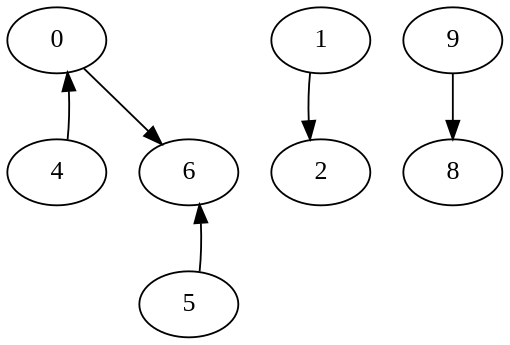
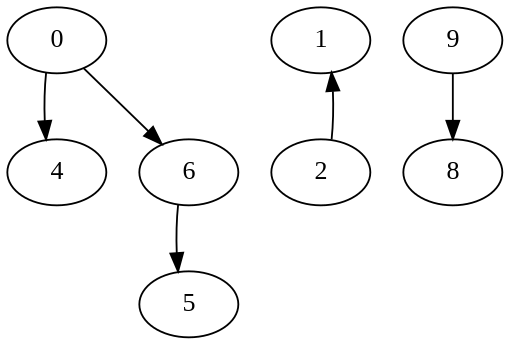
edge "1" -> "2": reversed
edge "4" -> "0": reversed
edge "5" -> "6": reversed
